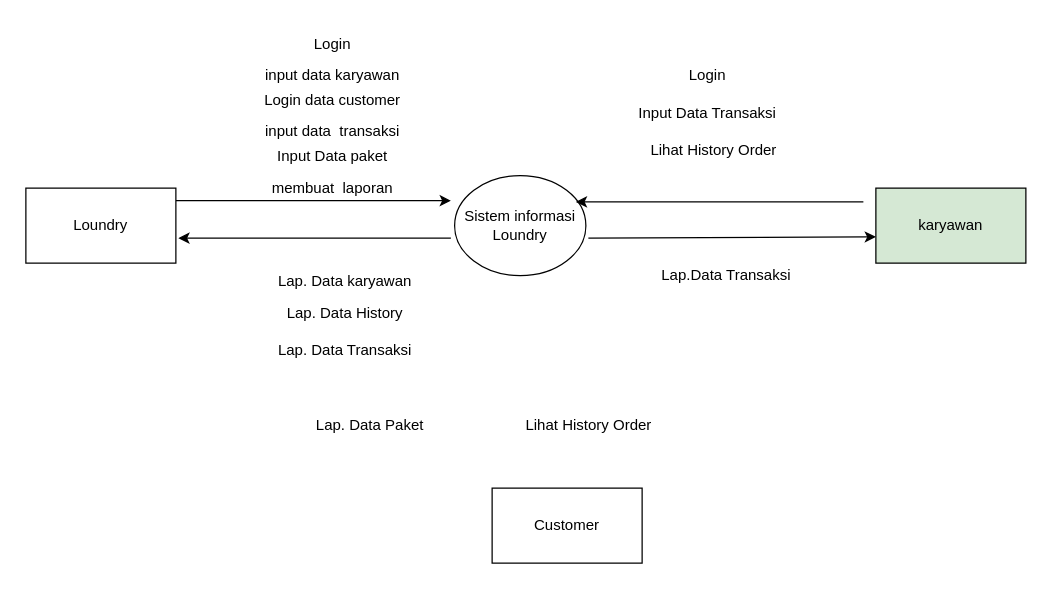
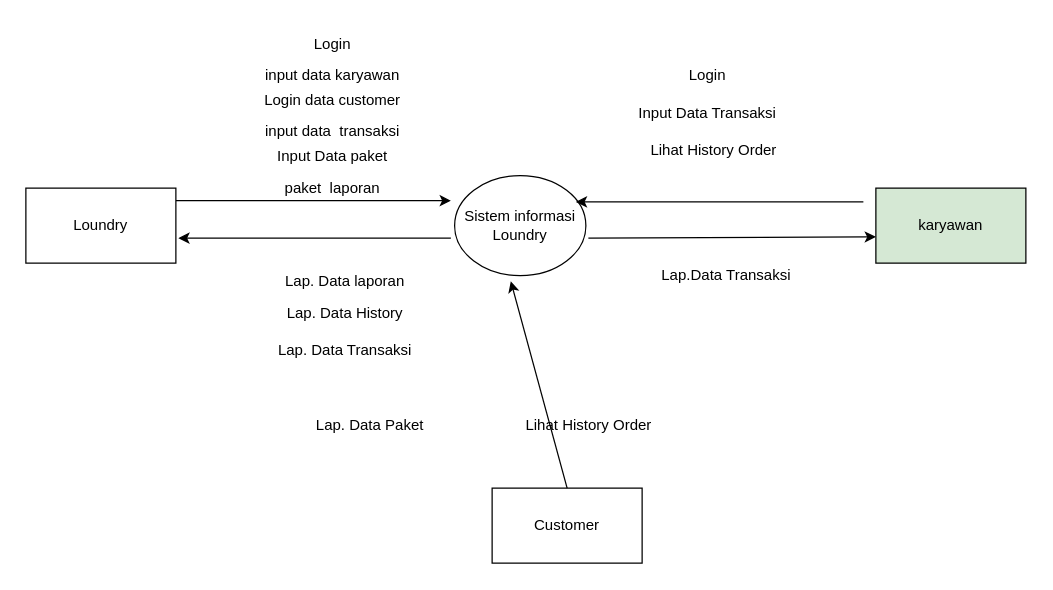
node "membuat laporan": label "membuat laporan" -> "paket laporan"
node "Lap. Data karyawan": label "Lap. Data karyawan" -> "Lap. Data laporan"
edge "Customer" -> "Sistem informasi Loundry": added
